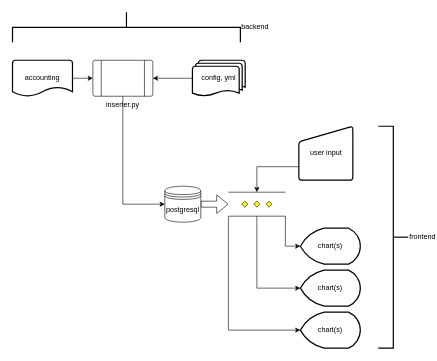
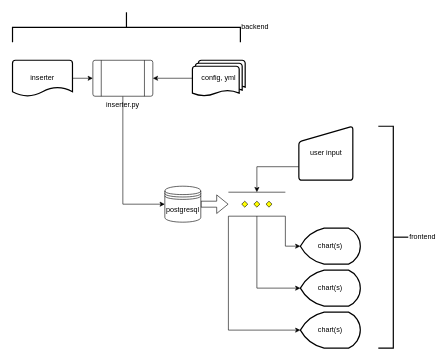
node "accounting": label "accounting" -> "inserter"
